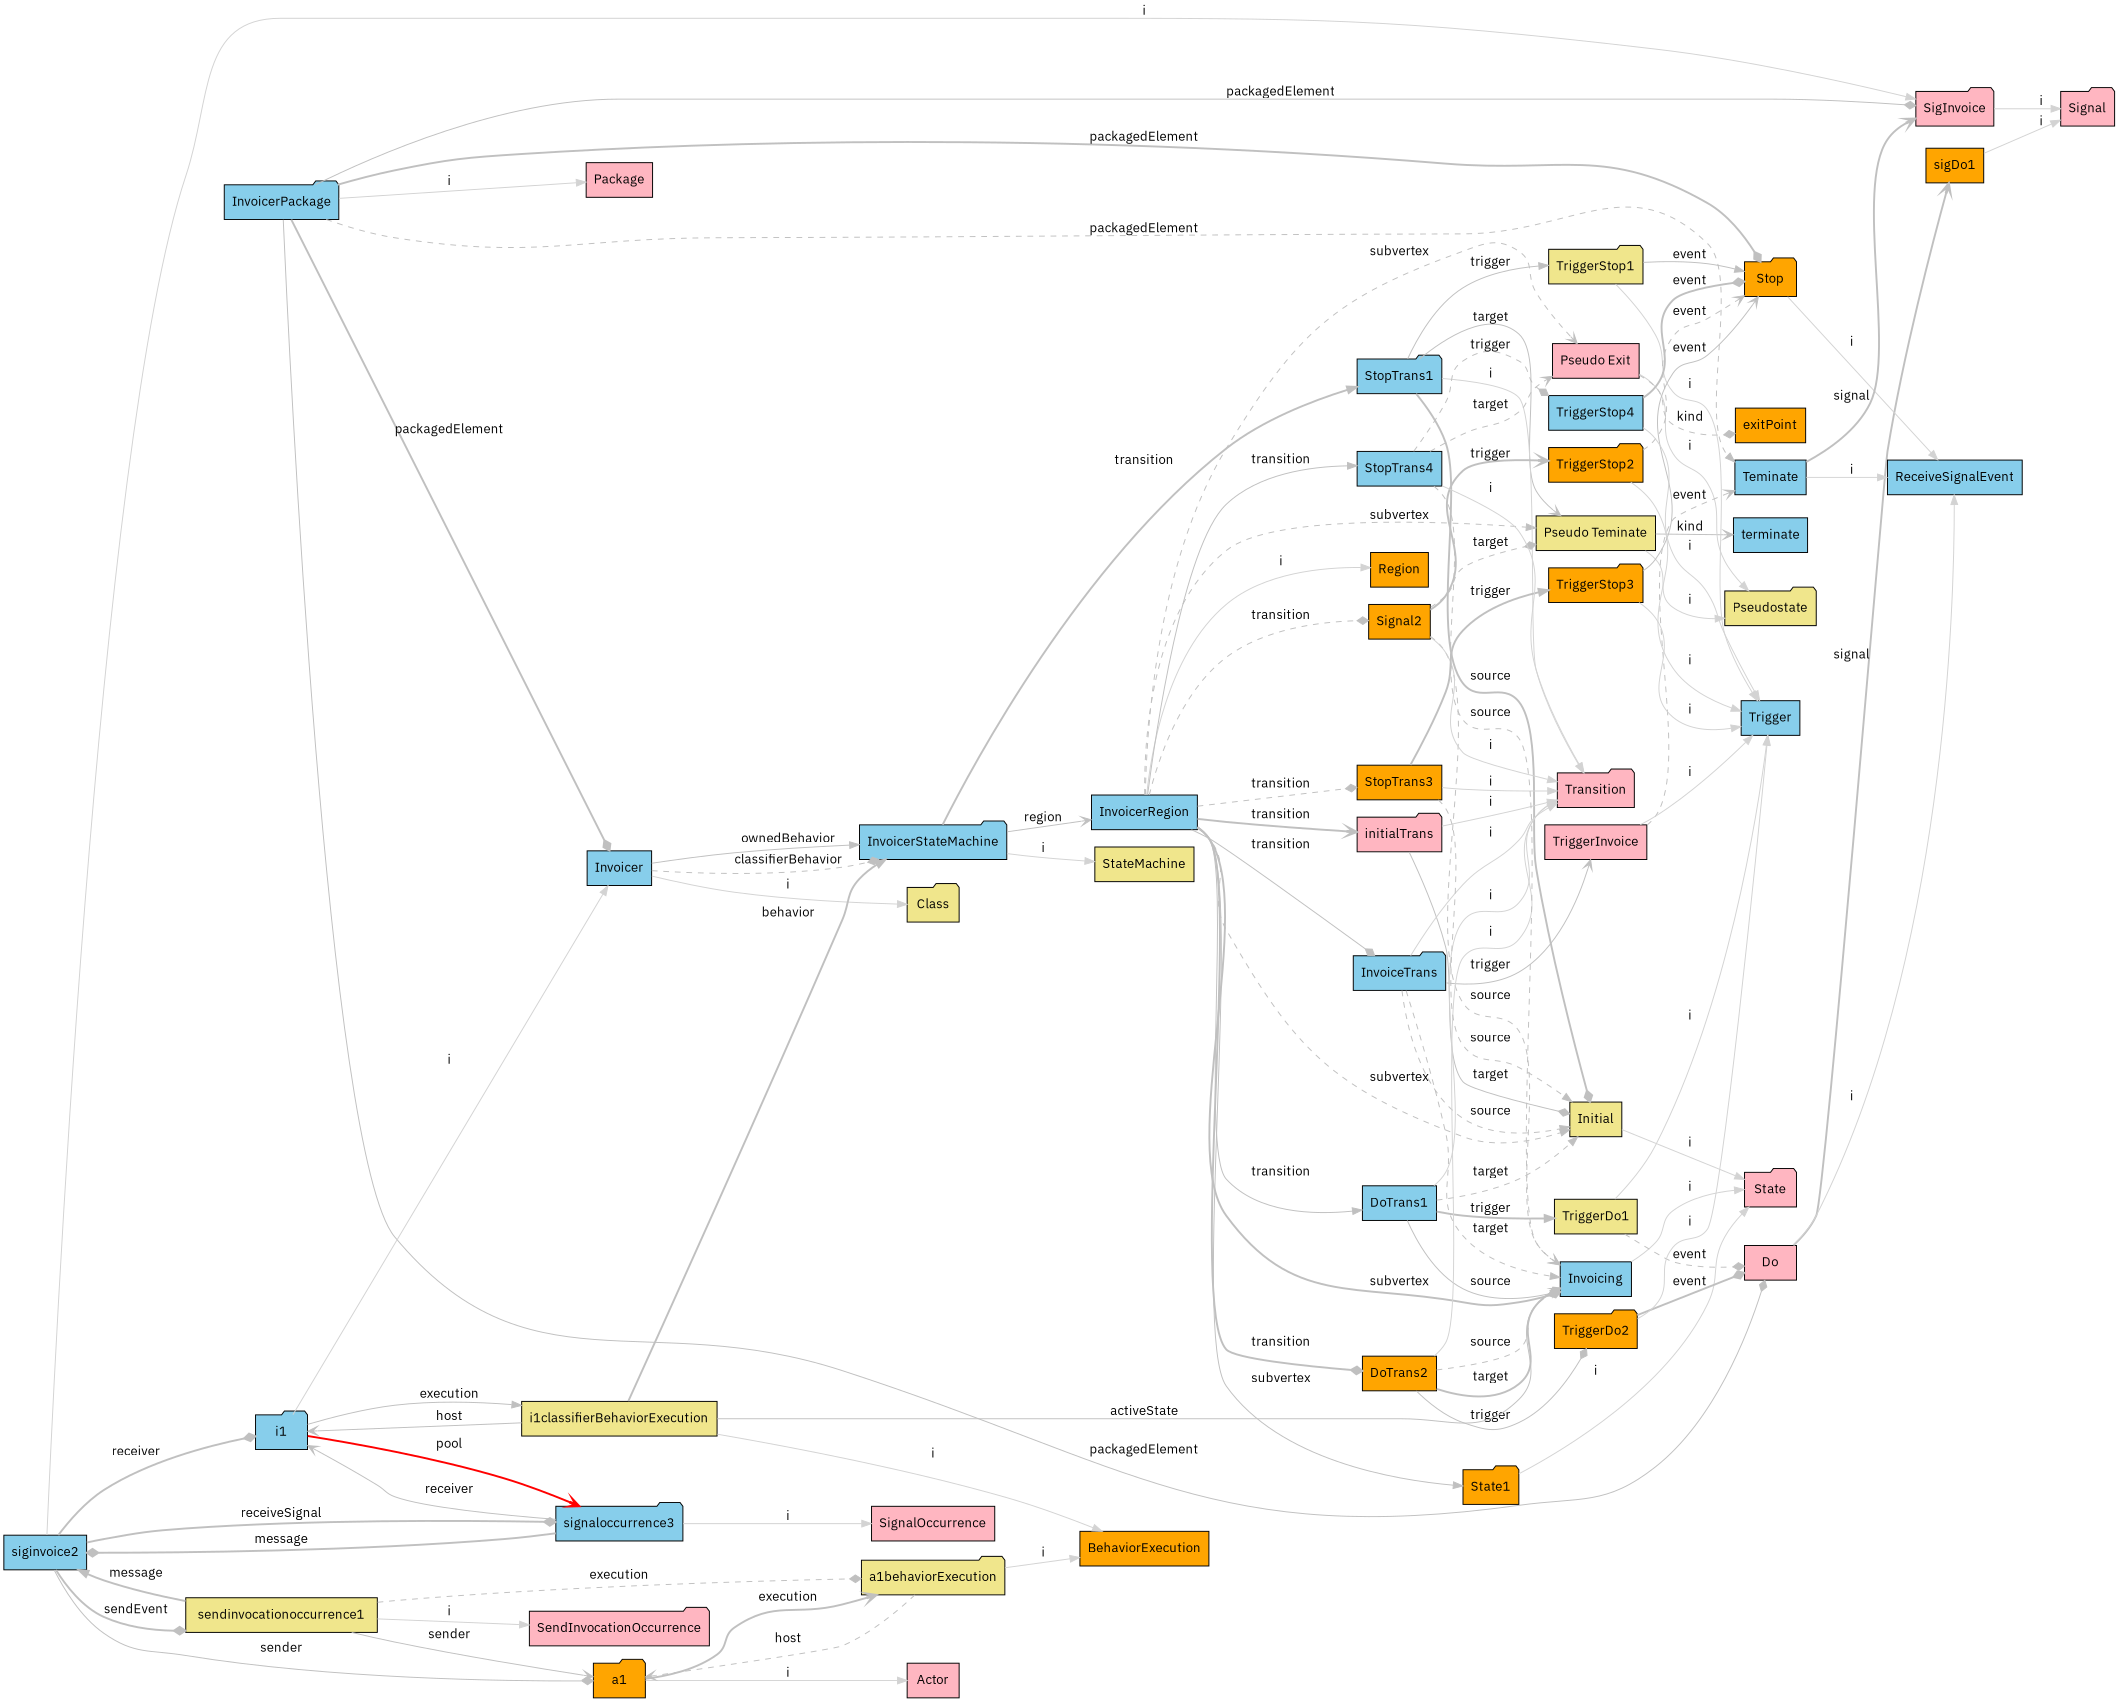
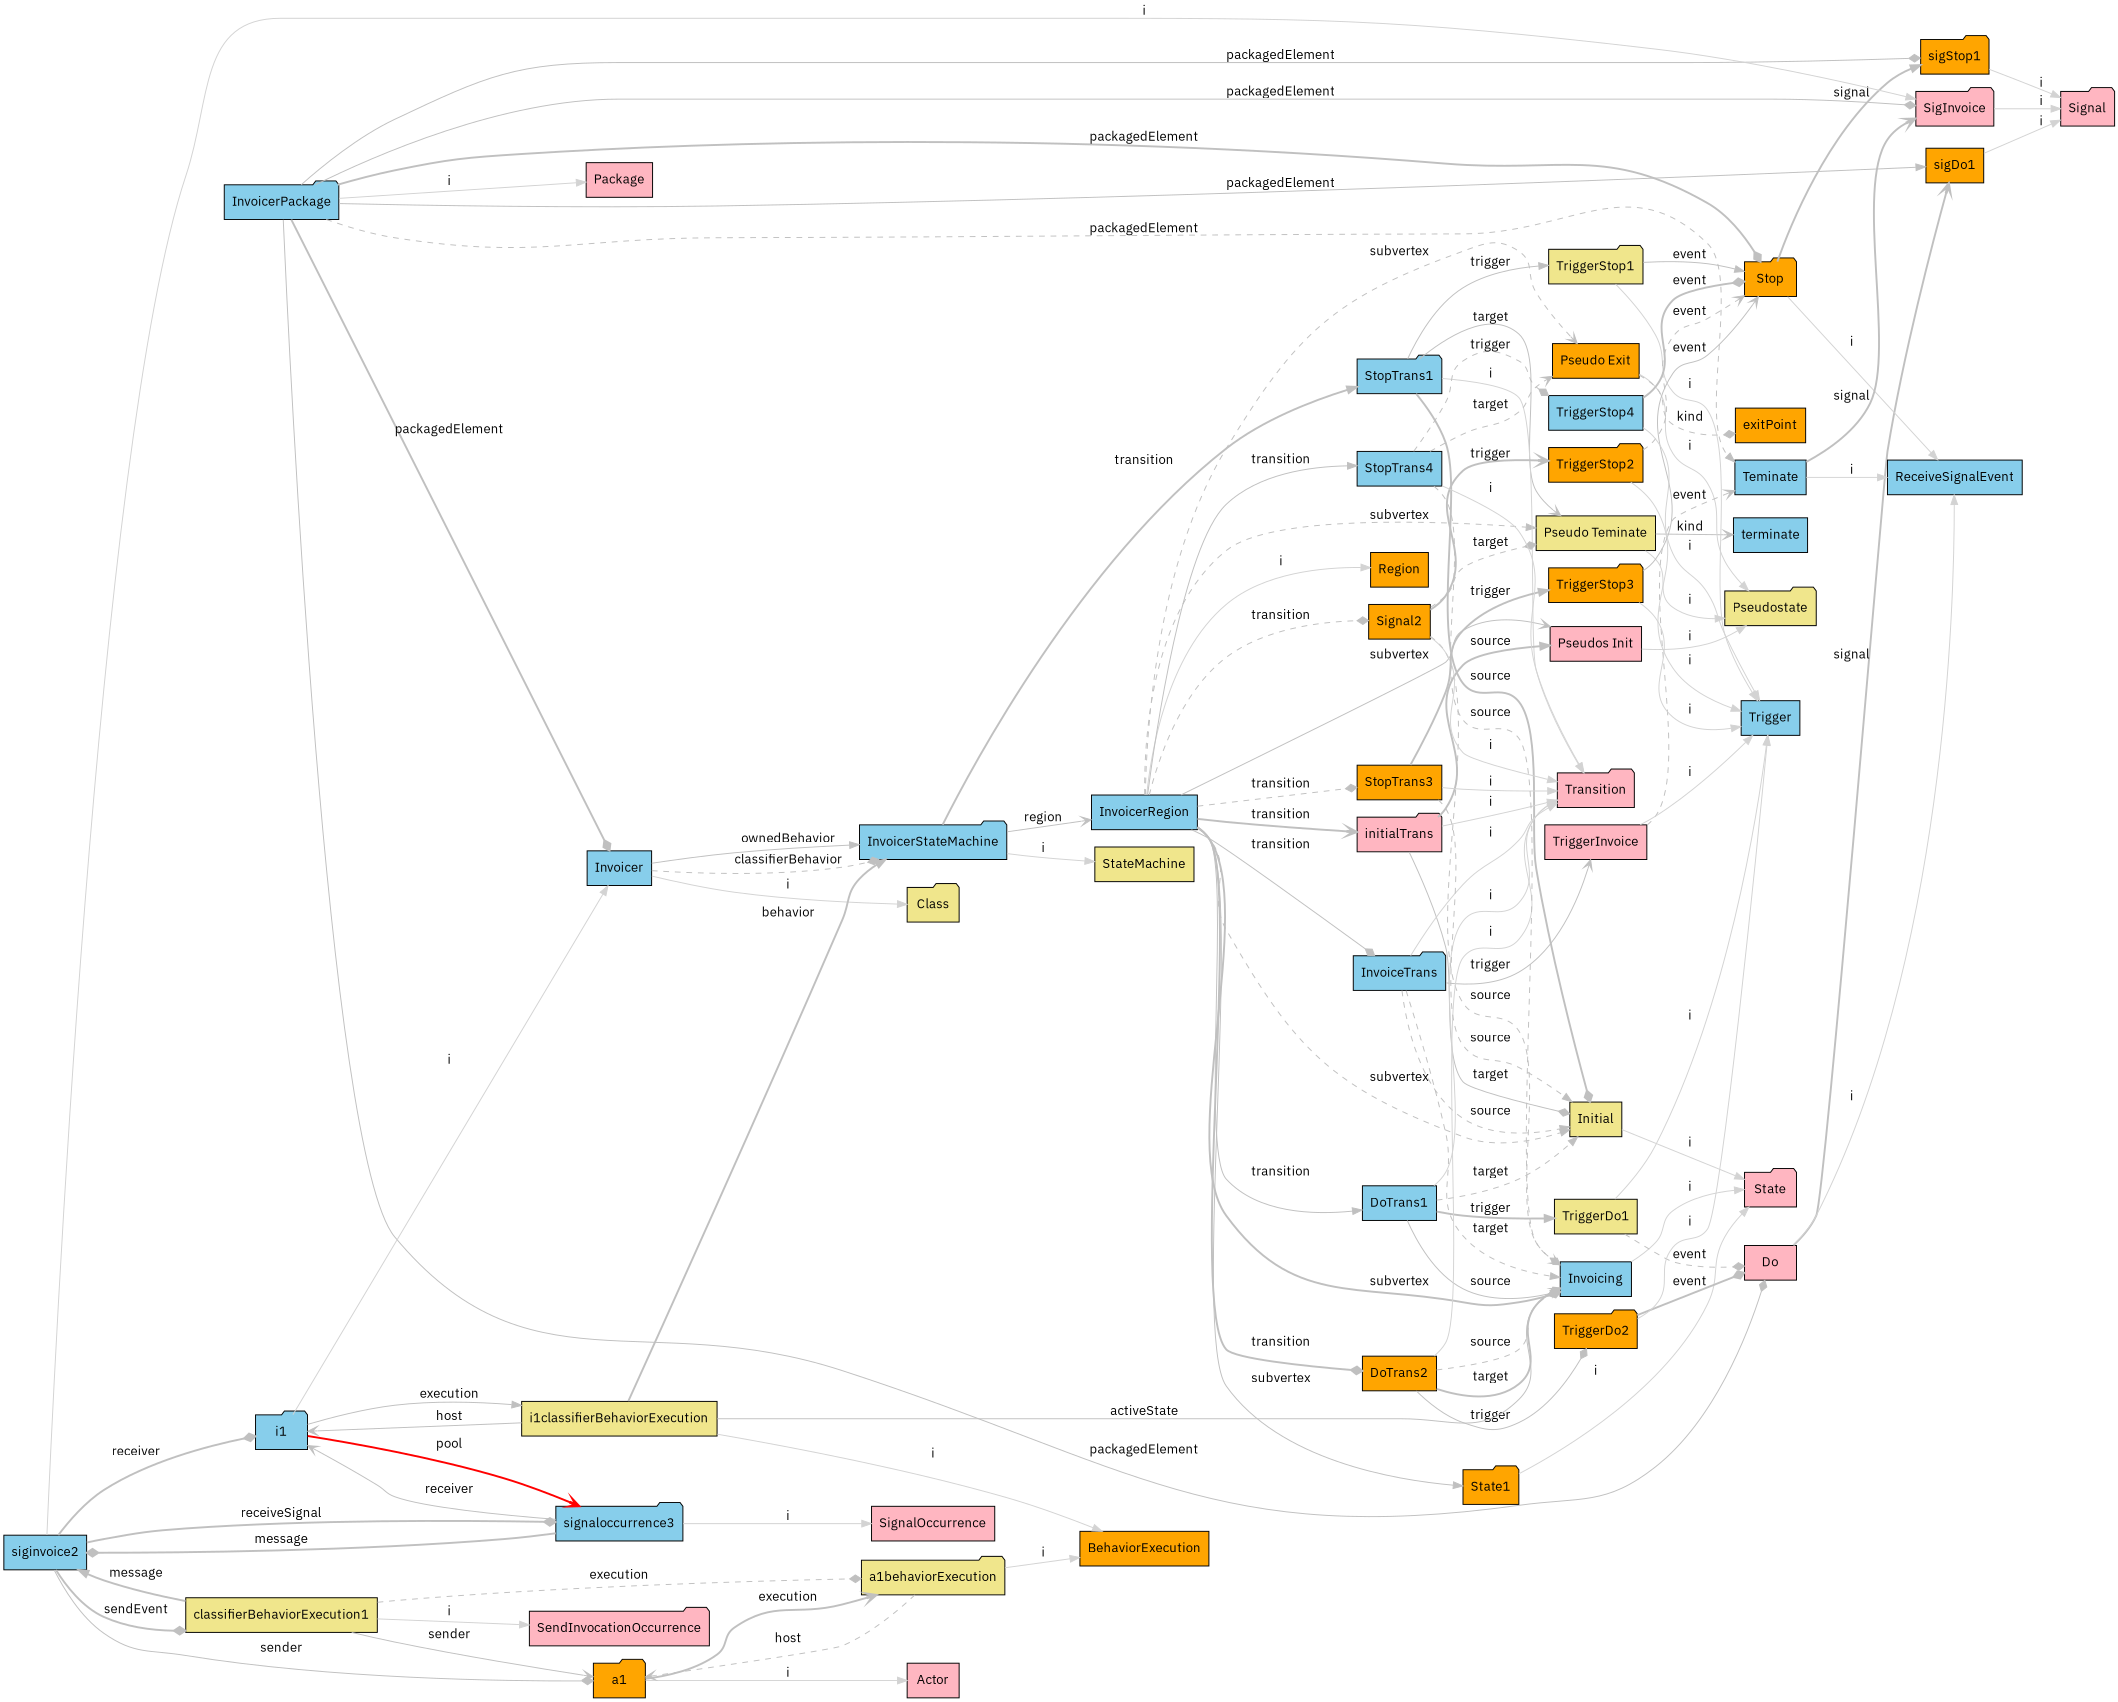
node "sigStop1": added
edge "InvoicerPackage" -> "sigDo1": added, label "packagedElement"
node "Pseudo Exit": fillcolor lightpink -> orange
node "Pseudos Init": added
edge "Signal2" -> "Invoicing": arrowhead vee -> diamond
node "sendinvocationoccurrence1": label "sendinvocationoccurrence1" -> "classifierBehaviorExecution1"
